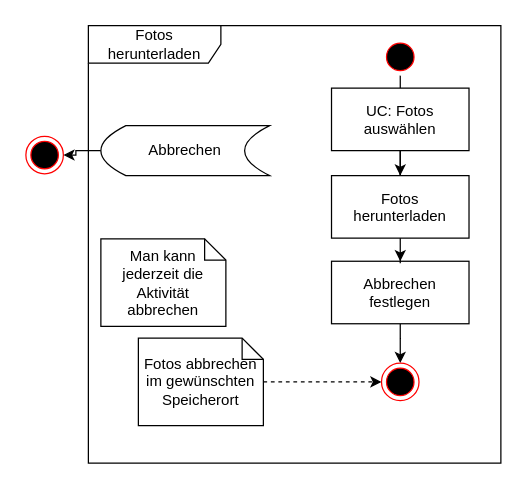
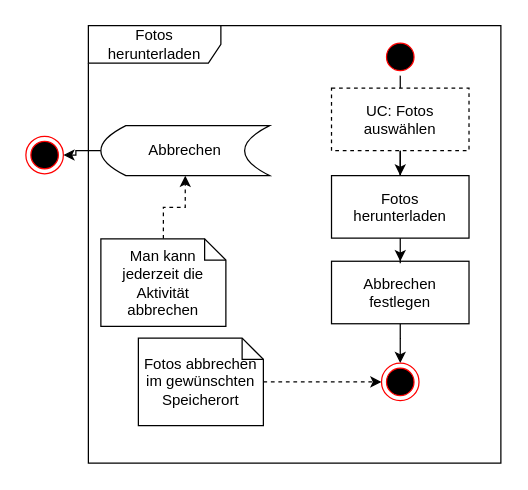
node "UC: Fotos auswählen": style solid -> dashed
edge "Man kann jederzeit die Aktivität abbrechen" -> "Abbrechen": added
